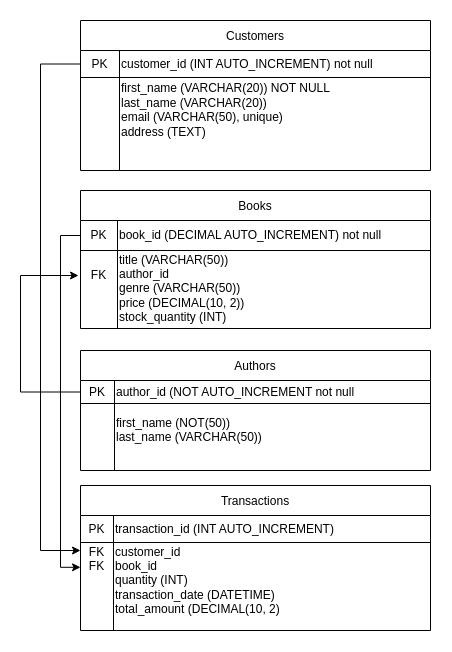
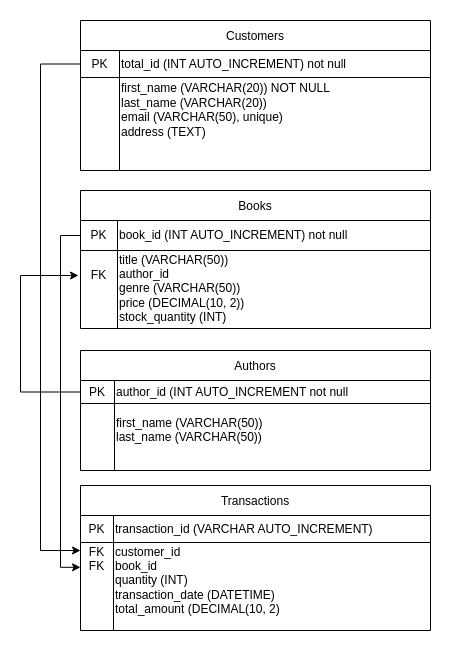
node "customer_id (INT AUTO_INCREMENT) not null": label "customer_id (INT AUTO_INCREMENT) not null" -> "total_id (INT AUTO_INCREMENT) not null"
node "book_id (DECIMAL AUTO_INCREMENT) not null": label "book_id (DECIMAL AUTO_INCREMENT) not null" -> "book_id (INT AUTO_INCREMENT) not null"
node "author_id (NOT AUTO_INCREMENT not null": label "author_id (NOT AUTO_INCREMENT not null" -> "author_id (INT AUTO_INCREMENT not null"
node "first_name (NOT(50)) last_name (VARCHAR(50))": label "first_name (NOT(50)) last_name (VARCHAR(50))" -> "first_name (VARCHAR(50)) last_name (VARCHAR(50))"
node "transaction_id (INT AUTO_INCREMENT)": label "transaction_id (INT AUTO_INCREMENT)" -> "transaction_id (VARCHAR AUTO_INCREMENT)"
